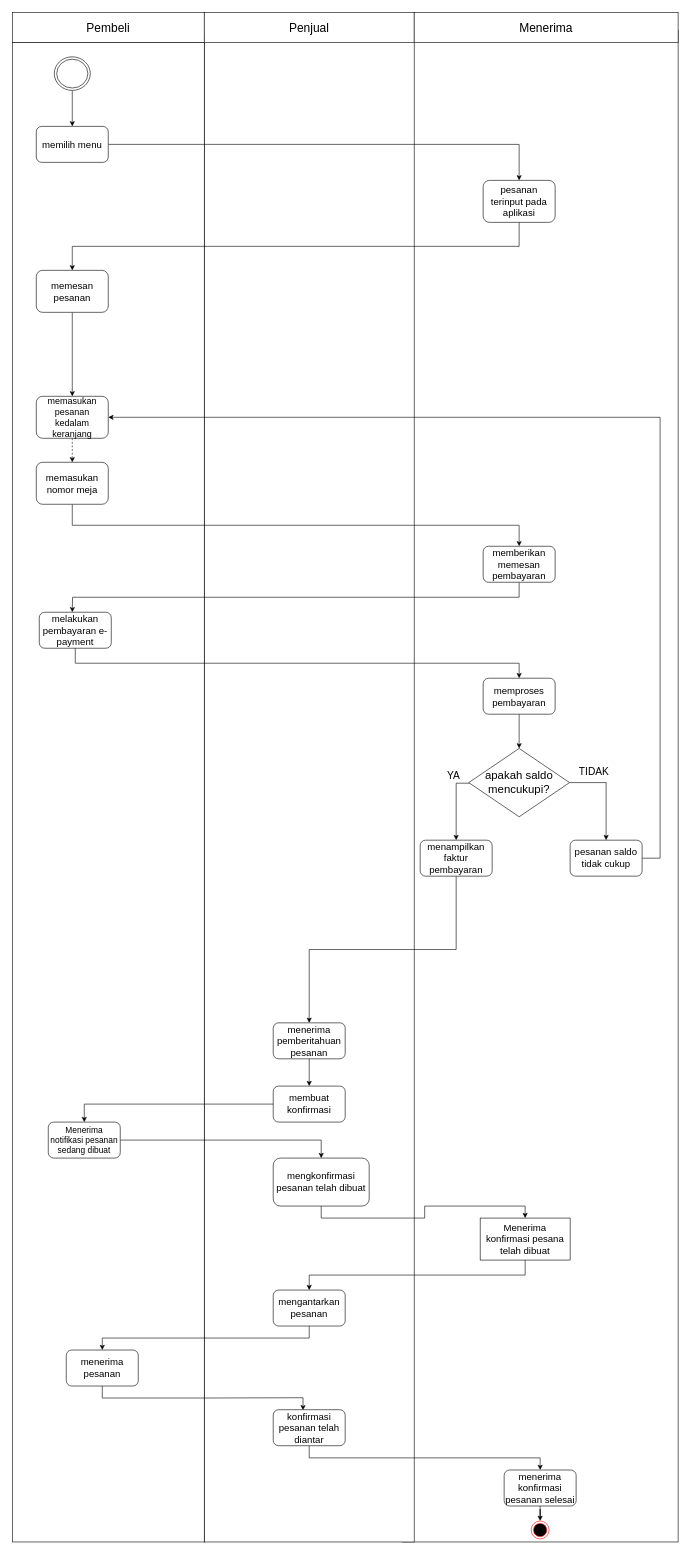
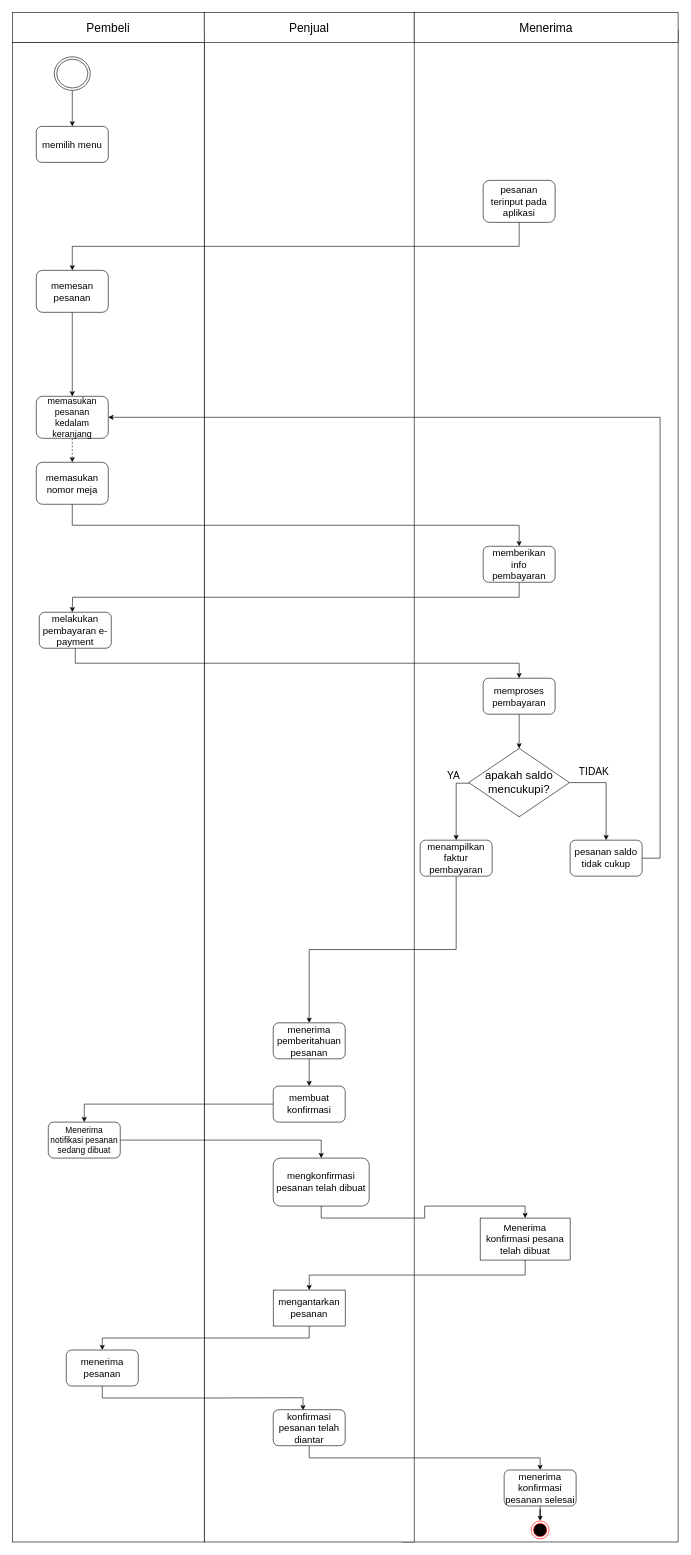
edge "memilih menu" -> "pesanan terinput pada aplikasi": removed
node "memberikan memesan pembayaran": label "memberikan memesan pembayaran" -> "memberikan info pembayaran"
node "mengantarkan pesanan": shape rounded rectangle -> rectangle
